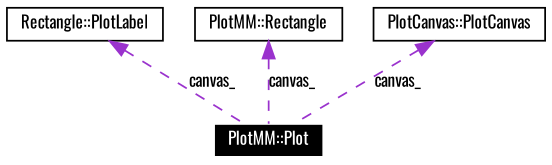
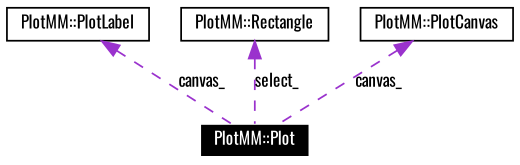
node "Rectangle::PlotLabel": label "Rectangle::PlotLabel" -> "PlotMM::PlotLabel"
node "PlotCanvas::PlotCanvas": label "PlotCanvas::PlotCanvas" -> "PlotMM::PlotCanvas"
edge "PlotMM::Plot" -> "PlotMM::Rectangle": label "canvas_" -> "select_"
